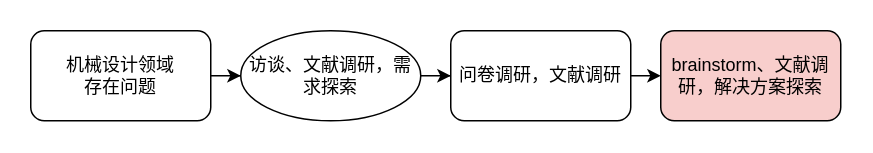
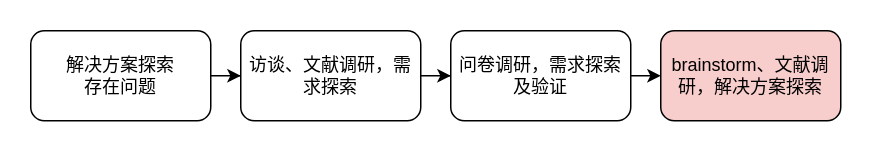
node "机械设计领域 存在问题": label "机械设计领域 存在问题" -> "解决方案探索 存在问题"
node "访谈、文献调研，需求探索": shape ellipse -> rounded rectangle
node "问卷调研，文献调研": label "问卷调研，文献调研" -> "问卷调研，需求探索及验证"
